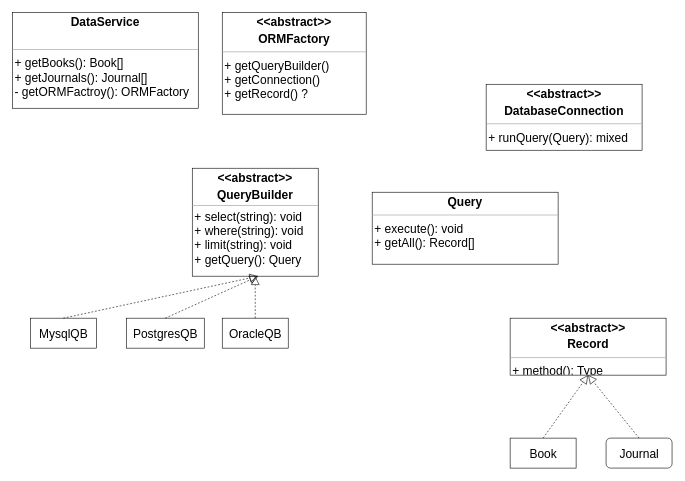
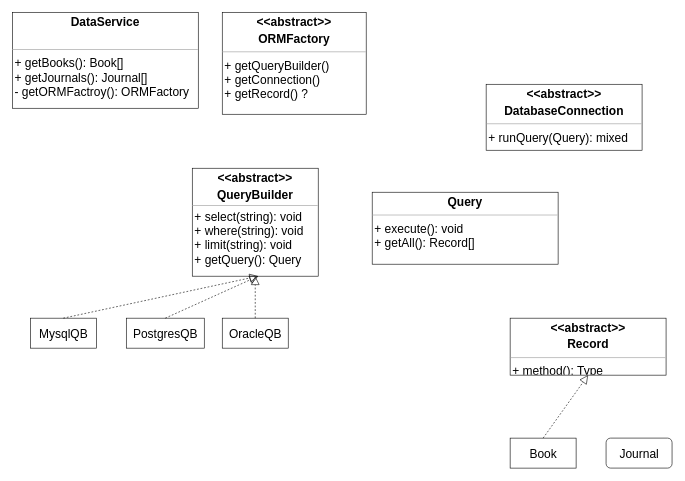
edge "Journal" -> "<<abstract>> Record + method(): Type": removed
